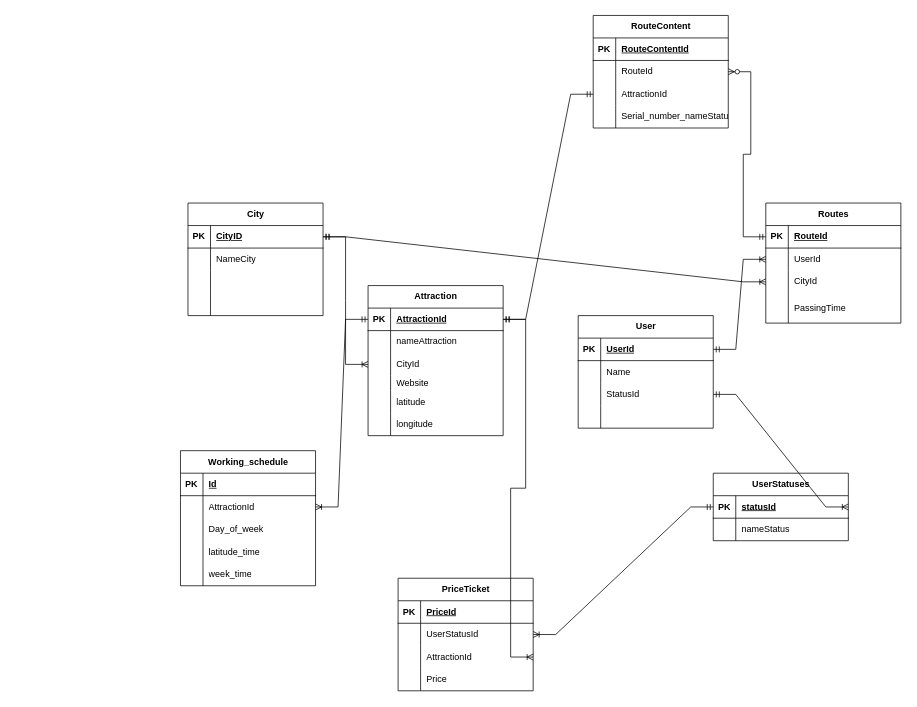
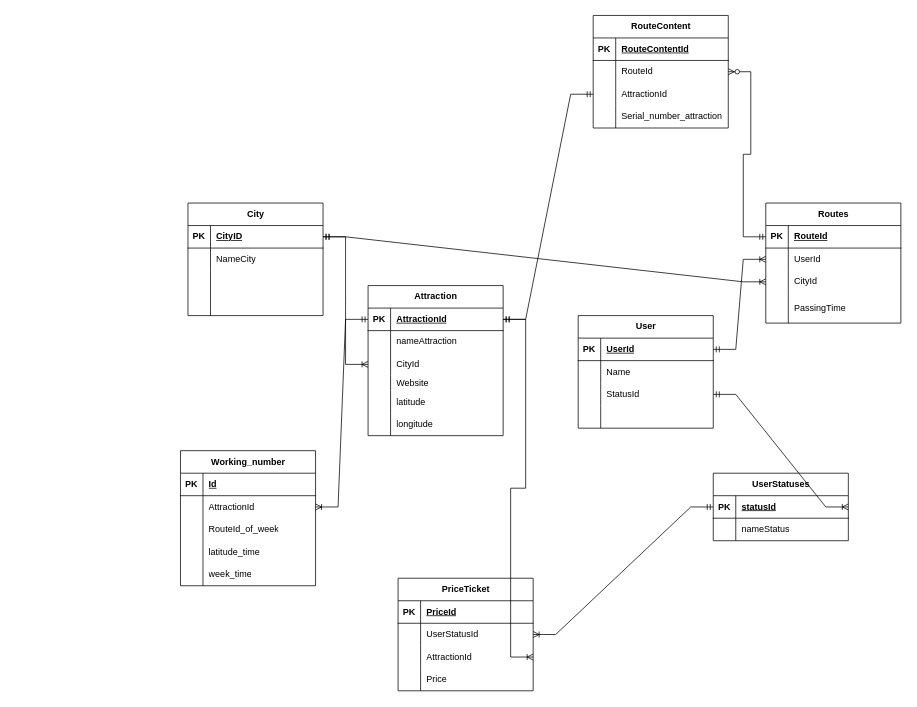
node "Serial_number_nameStatus": label "Serial_number_nameStatus" -> "Serial_number_attraction"
node "Working_schedule": label "Working_schedule" -> "Working_number"
node "Day_of_week": label "Day_of_week" -> "RouteId_of_week"
